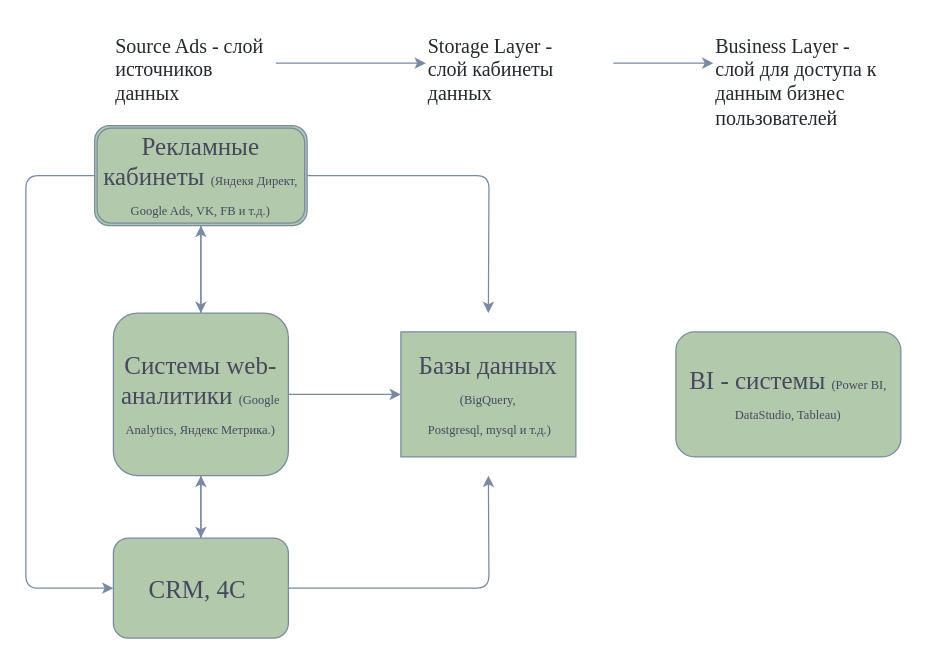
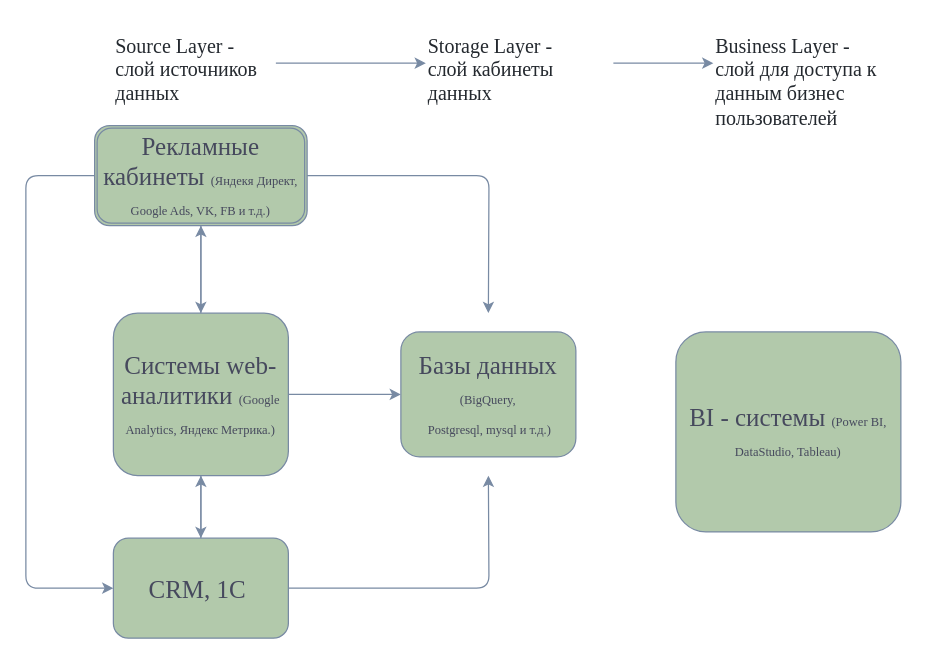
node "Source Ads - слой источников данных": label "Source Ads - слой источников данных" -> "Source Layer - слой источников данных"
node "Базы данных (BigQuery, Postgresql, mysql и т.д.)": shape rectangle -> rounded rectangle
node "BI - системы (Power BI, DataStudio, Tableau)": size 225x125 -> 225x200
node "CRM, 4C": label "CRM, 4C" -> "CRM, 1C"
